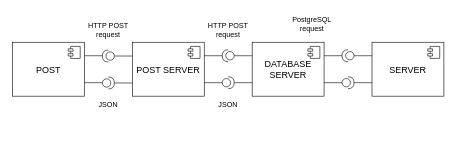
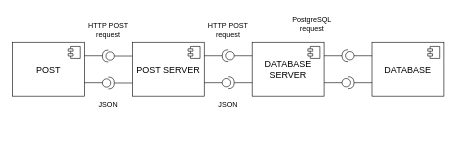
node "SERVER": label "SERVER" -> "DATABASE"
